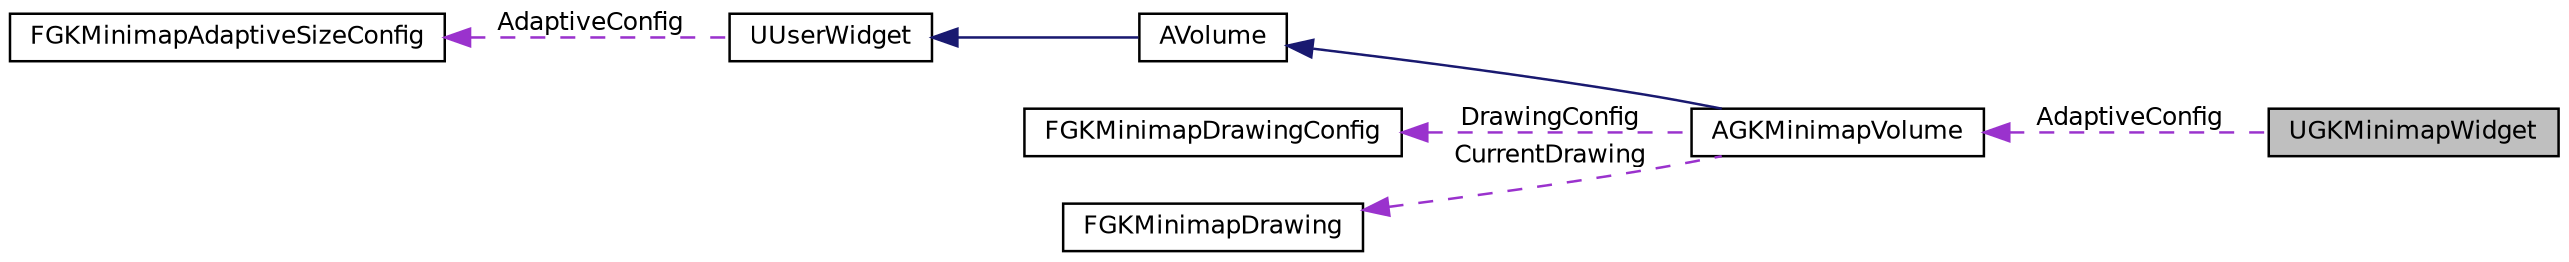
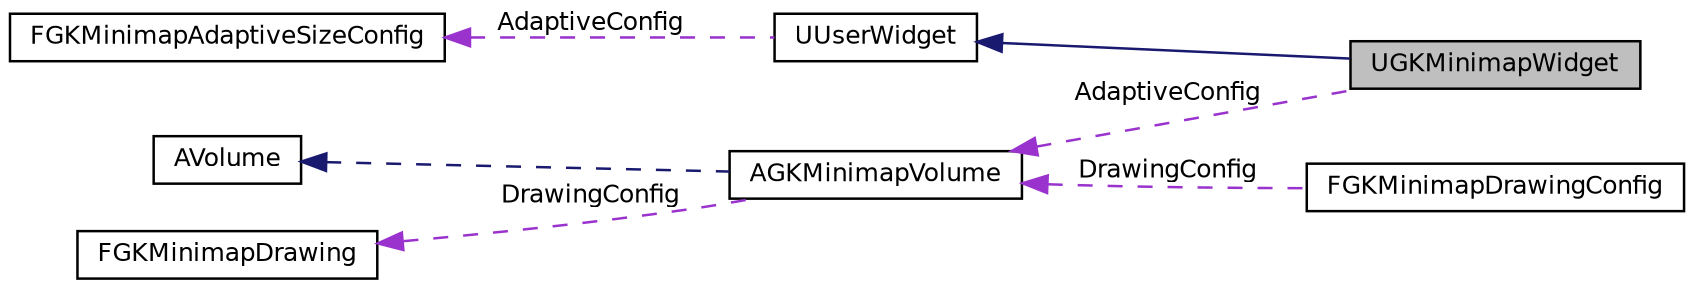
edge "AVolume" -> "UUserWidget": now "UGKMinimapWidget" -> "UUserWidget"
edge "AGKMinimapVolume" -> "AVolume": style solid -> dashed
edge "AGKMinimapVolume" -> "FGKMinimapDrawingConfig": reversed
edge "AGKMinimapVolume" -> "FGKMinimapDrawing": label " CurrentDrawing" -> " DrawingConfig"
